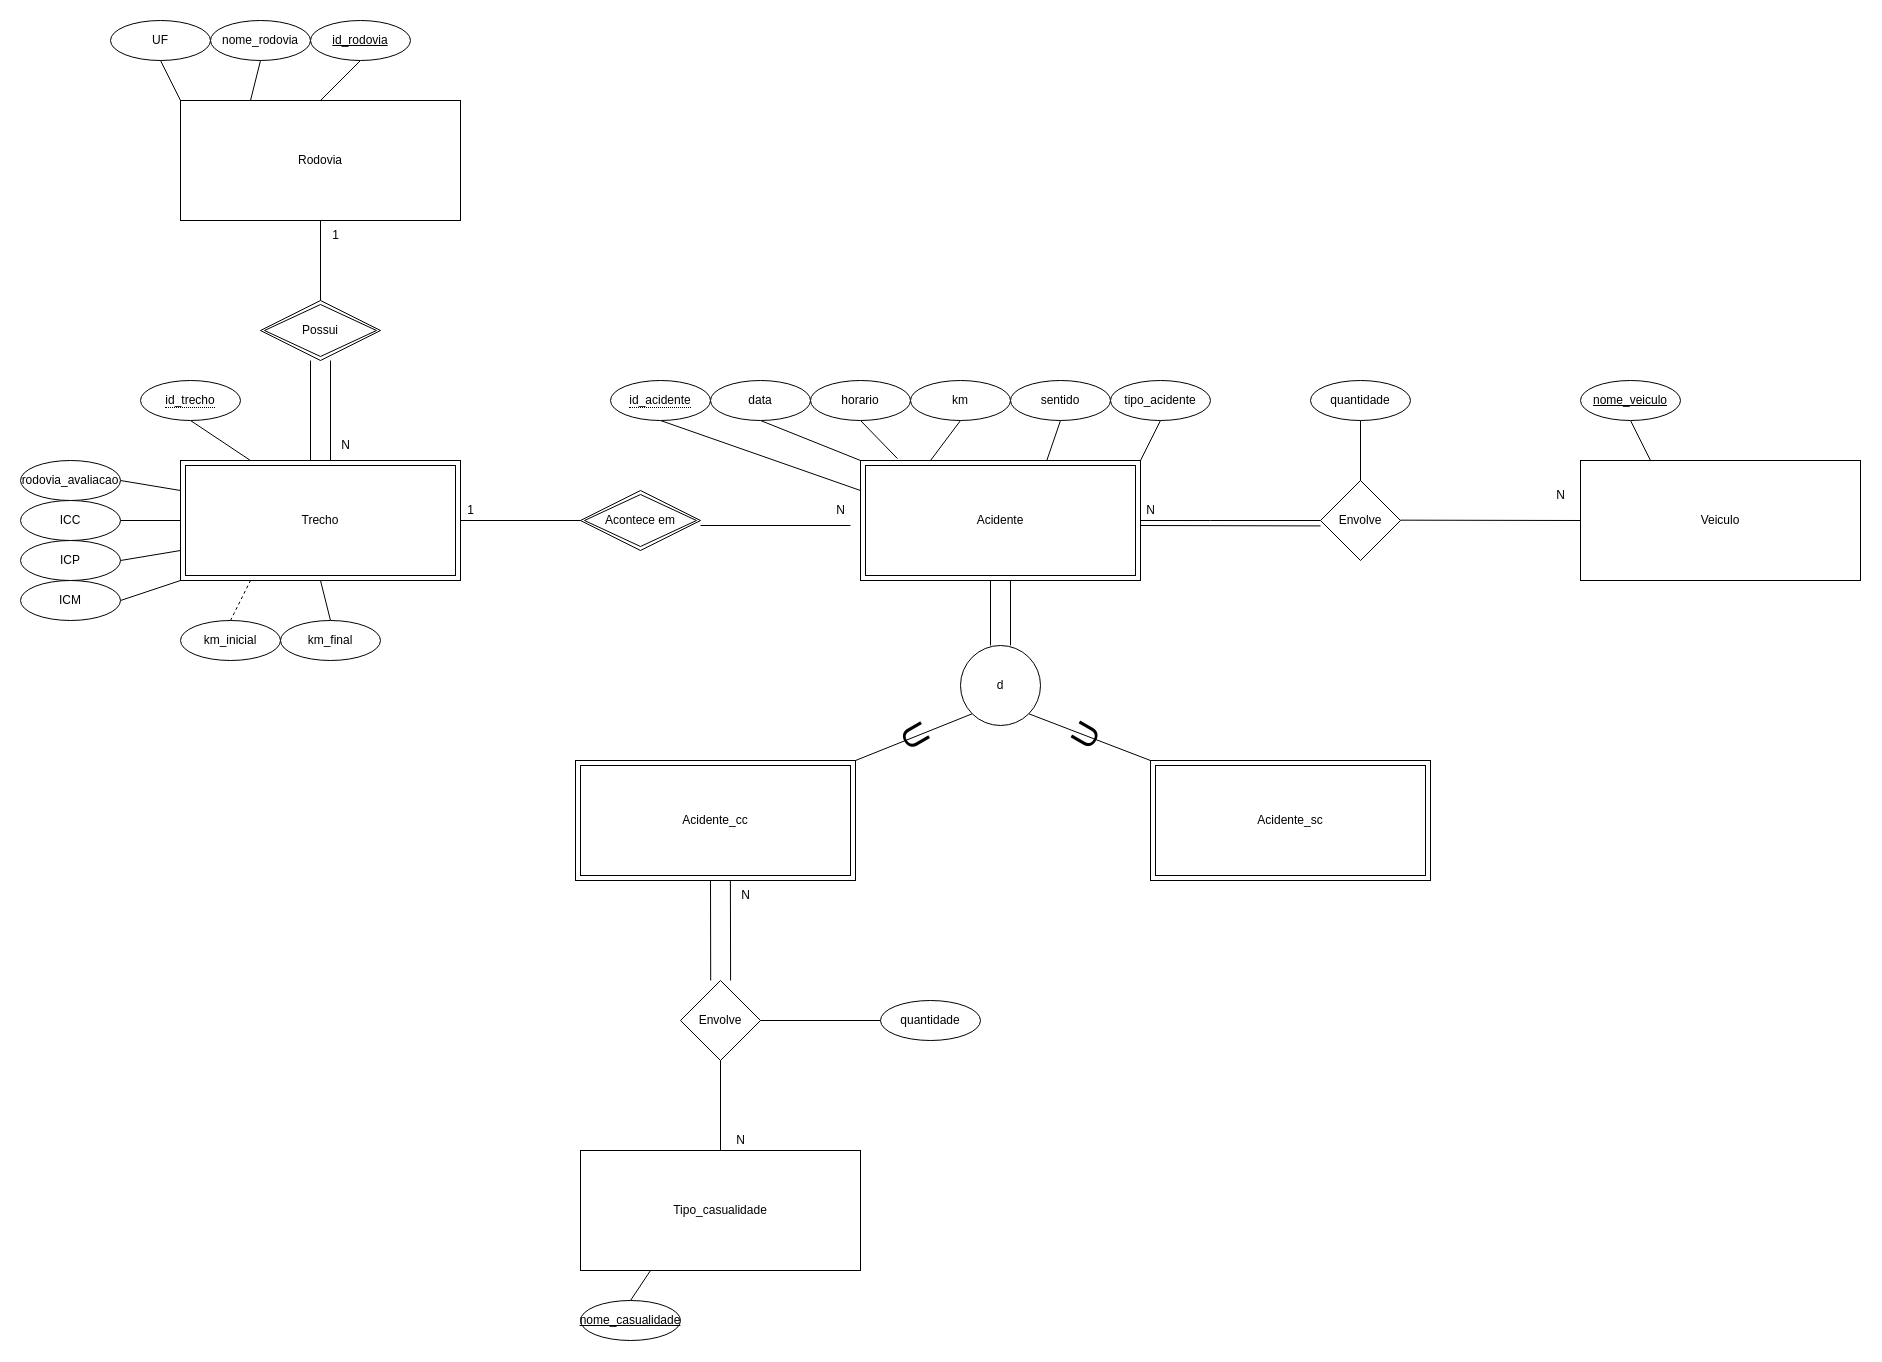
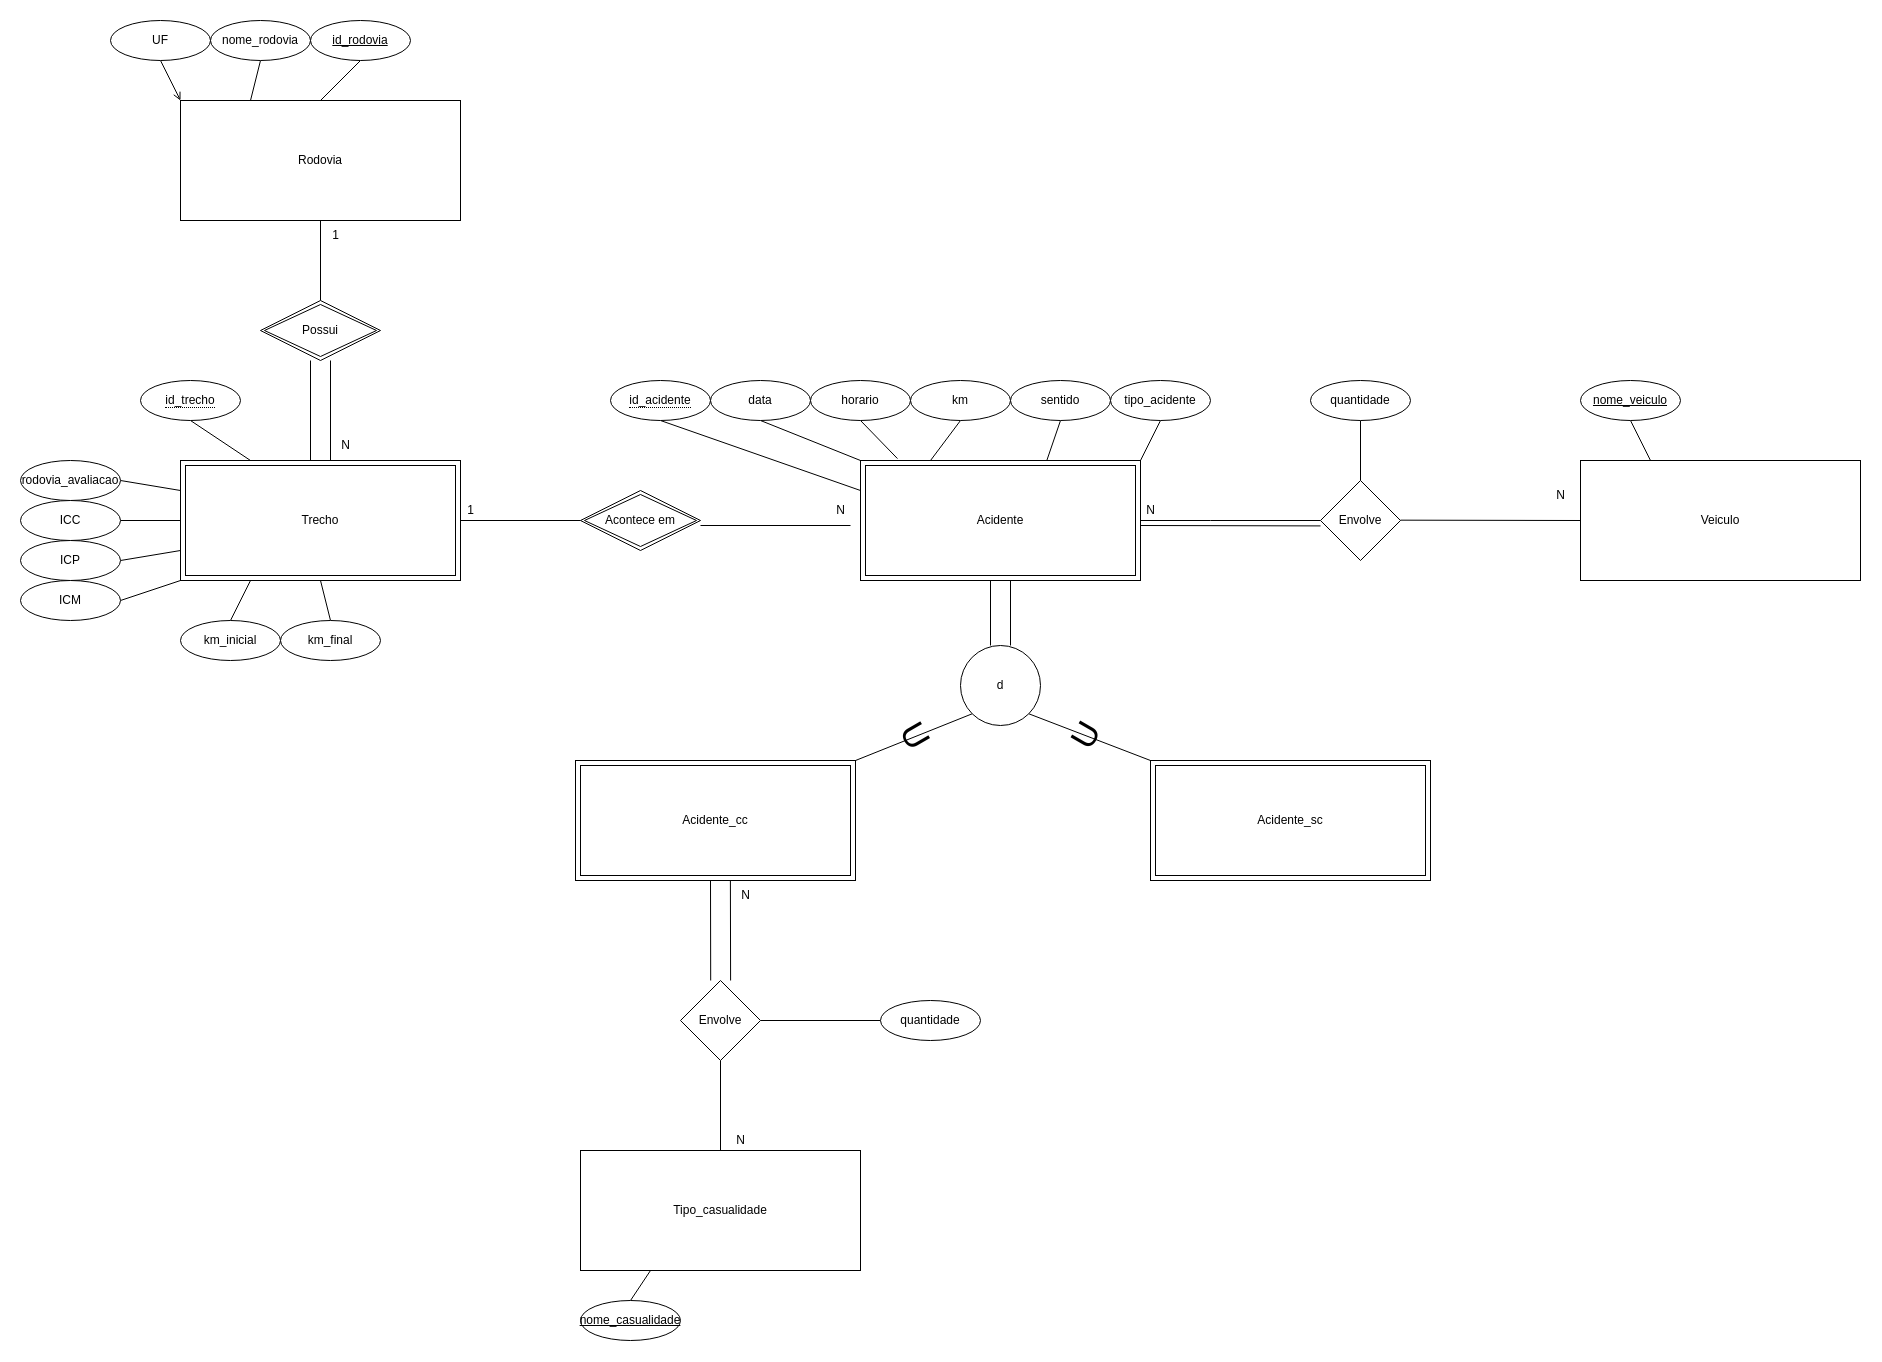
edge "UF" -- "Rodovia": arrowhead none -> open
edge "Trecho" -- "km_inicial": style dashed -> solid
